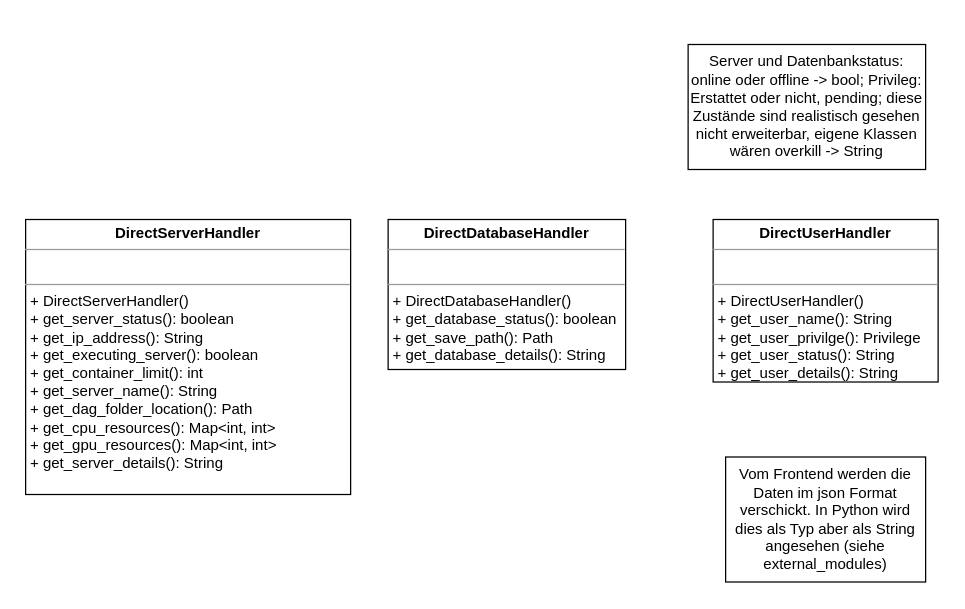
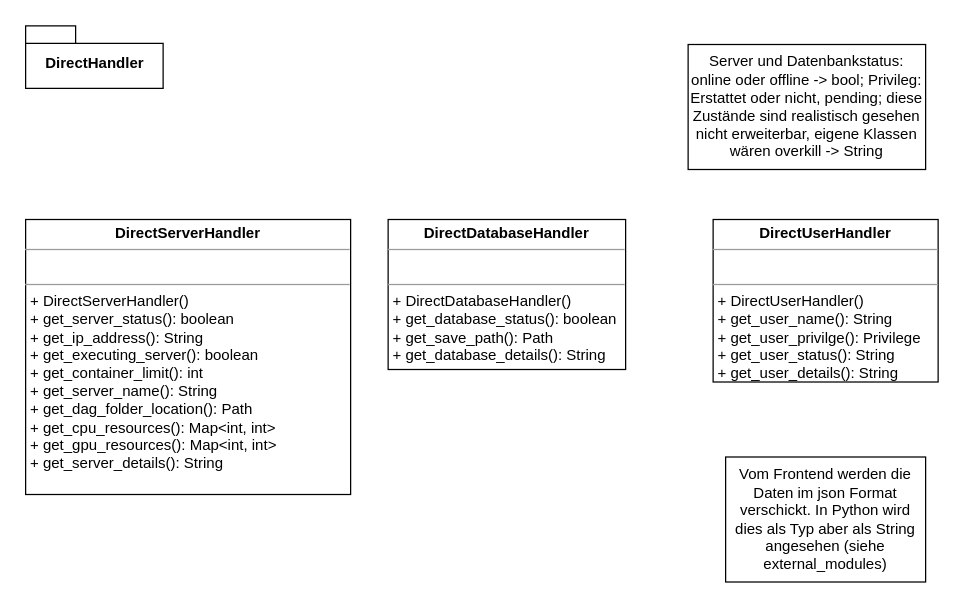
node "DirectHandler": added
